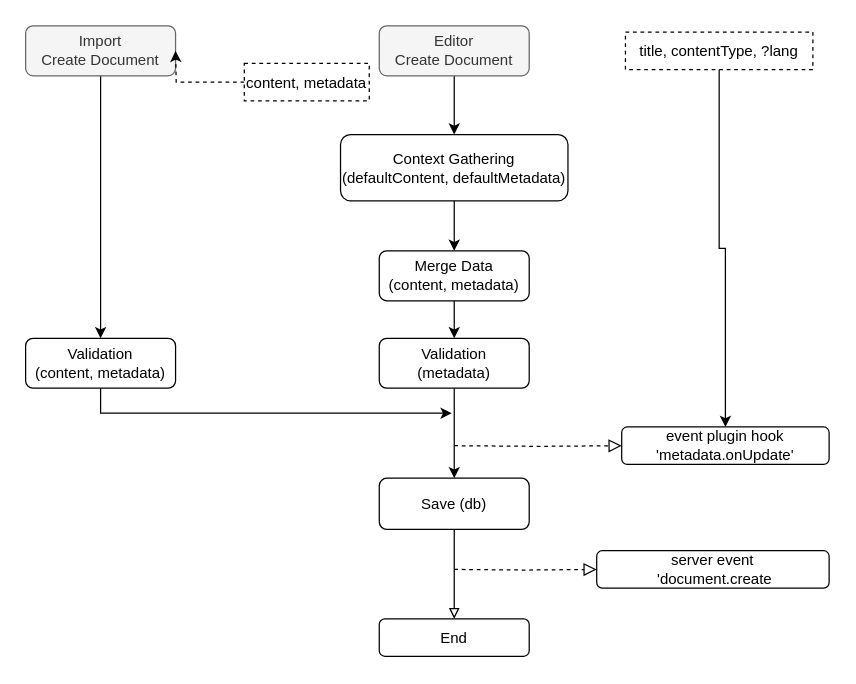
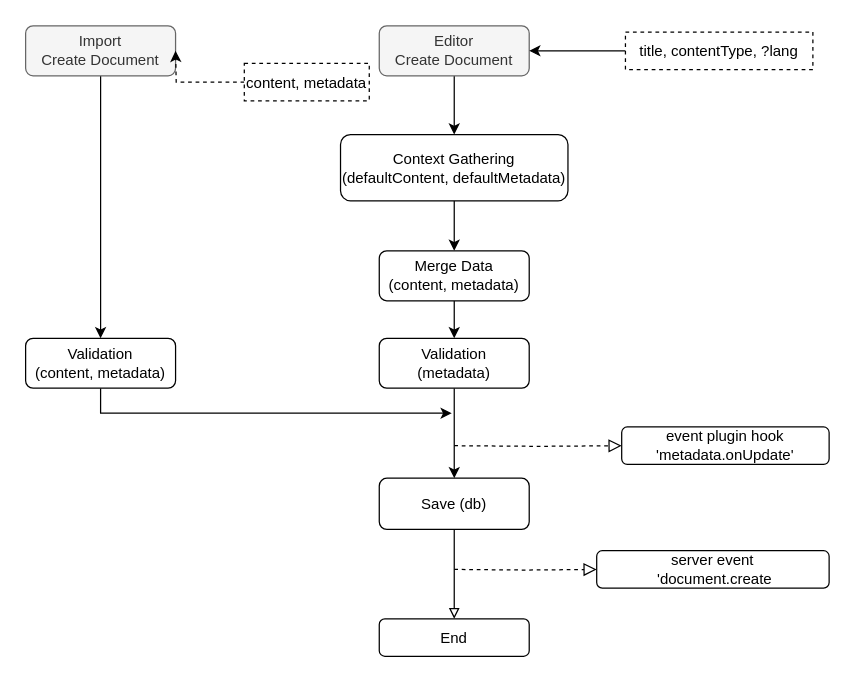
edge "title, contentType, ?lang" -> "event plugin hook 'metadata.onUpdate'": now "title, contentType, ?lang" -> "Editor Create Document"
